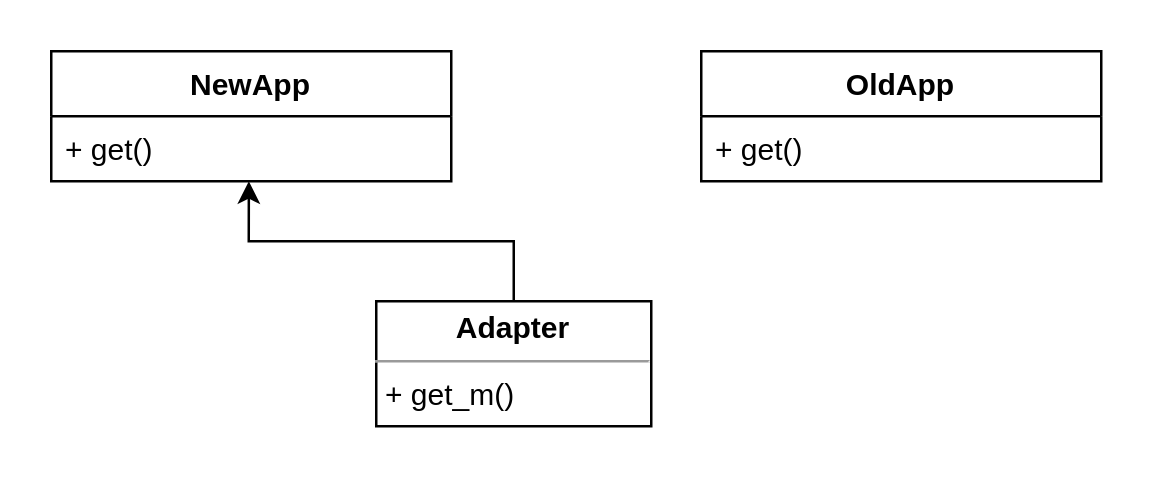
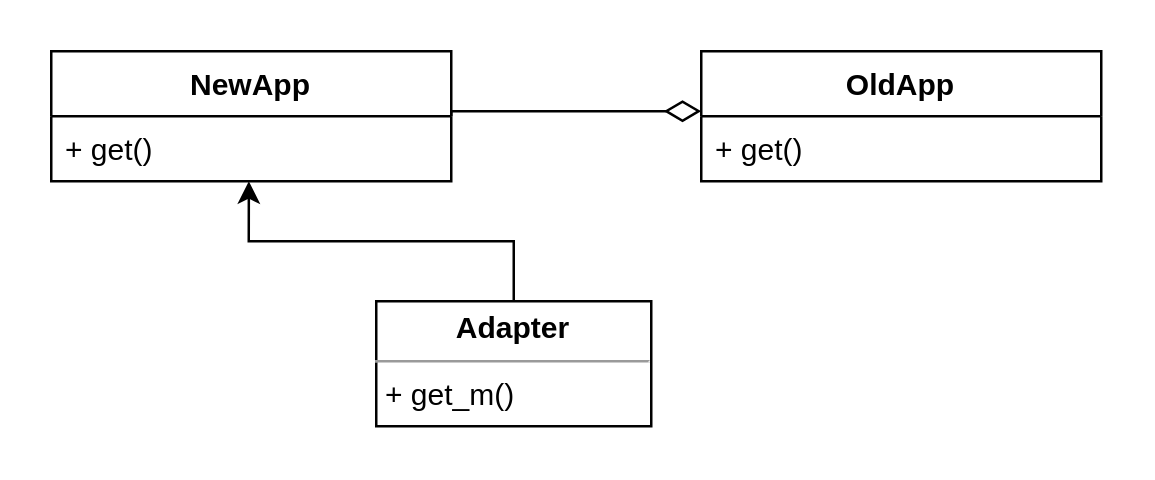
edge "NewApp" -> "OldApp": added
